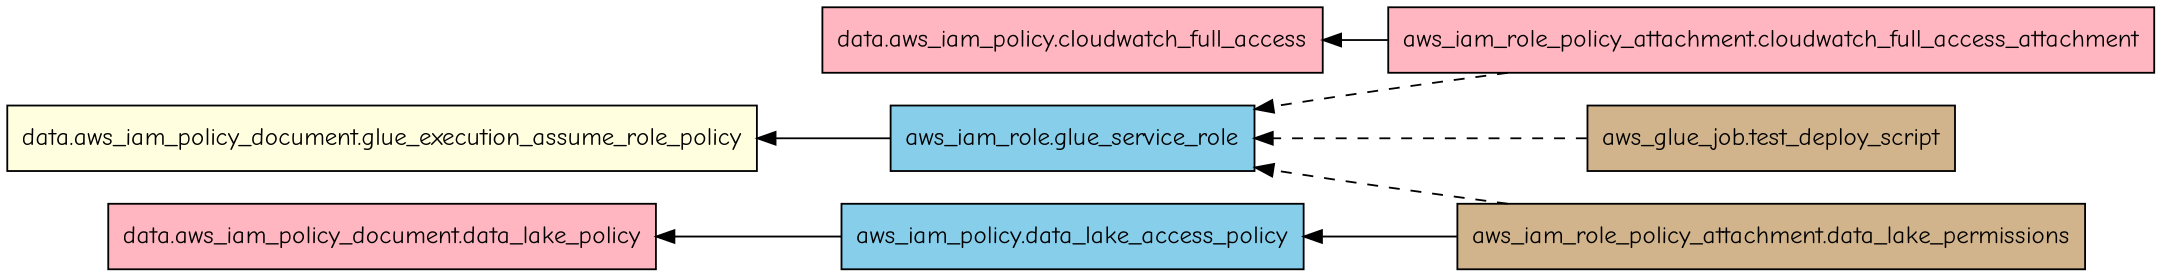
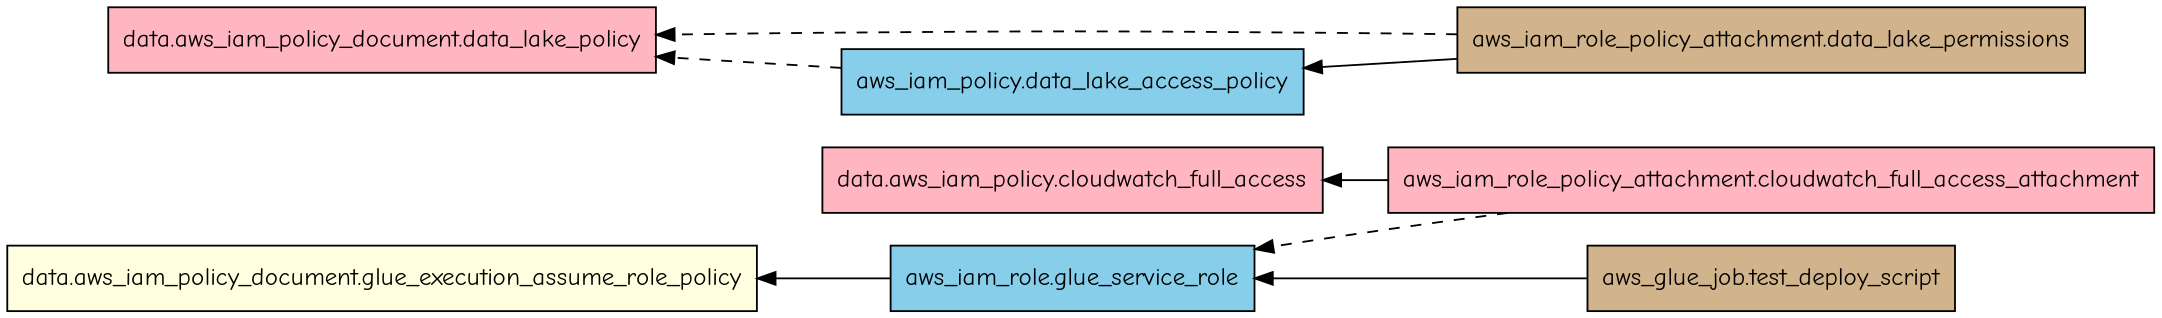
edge "aws_glue_job.test_deploy_script" -> "aws_iam_role.glue_service_role": style dashed -> solid
edge "aws_iam_role_policy_attachment.data_lake_permissions" -> "aws_iam_role.glue_service_role": now "aws_iam_role_policy_attachment.data_lake_permissions" -> "data.aws_iam_policy_document.data_lake_policy"
edge "aws_iam_policy.data_lake_access_policy" -> "data.aws_iam_policy_document.data_lake_policy": style solid -> dashed
